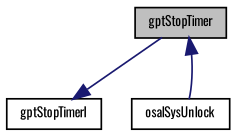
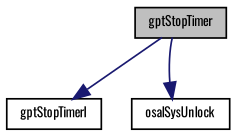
edge "osalSysUnlock" -> "gptStopTimer": reversed
